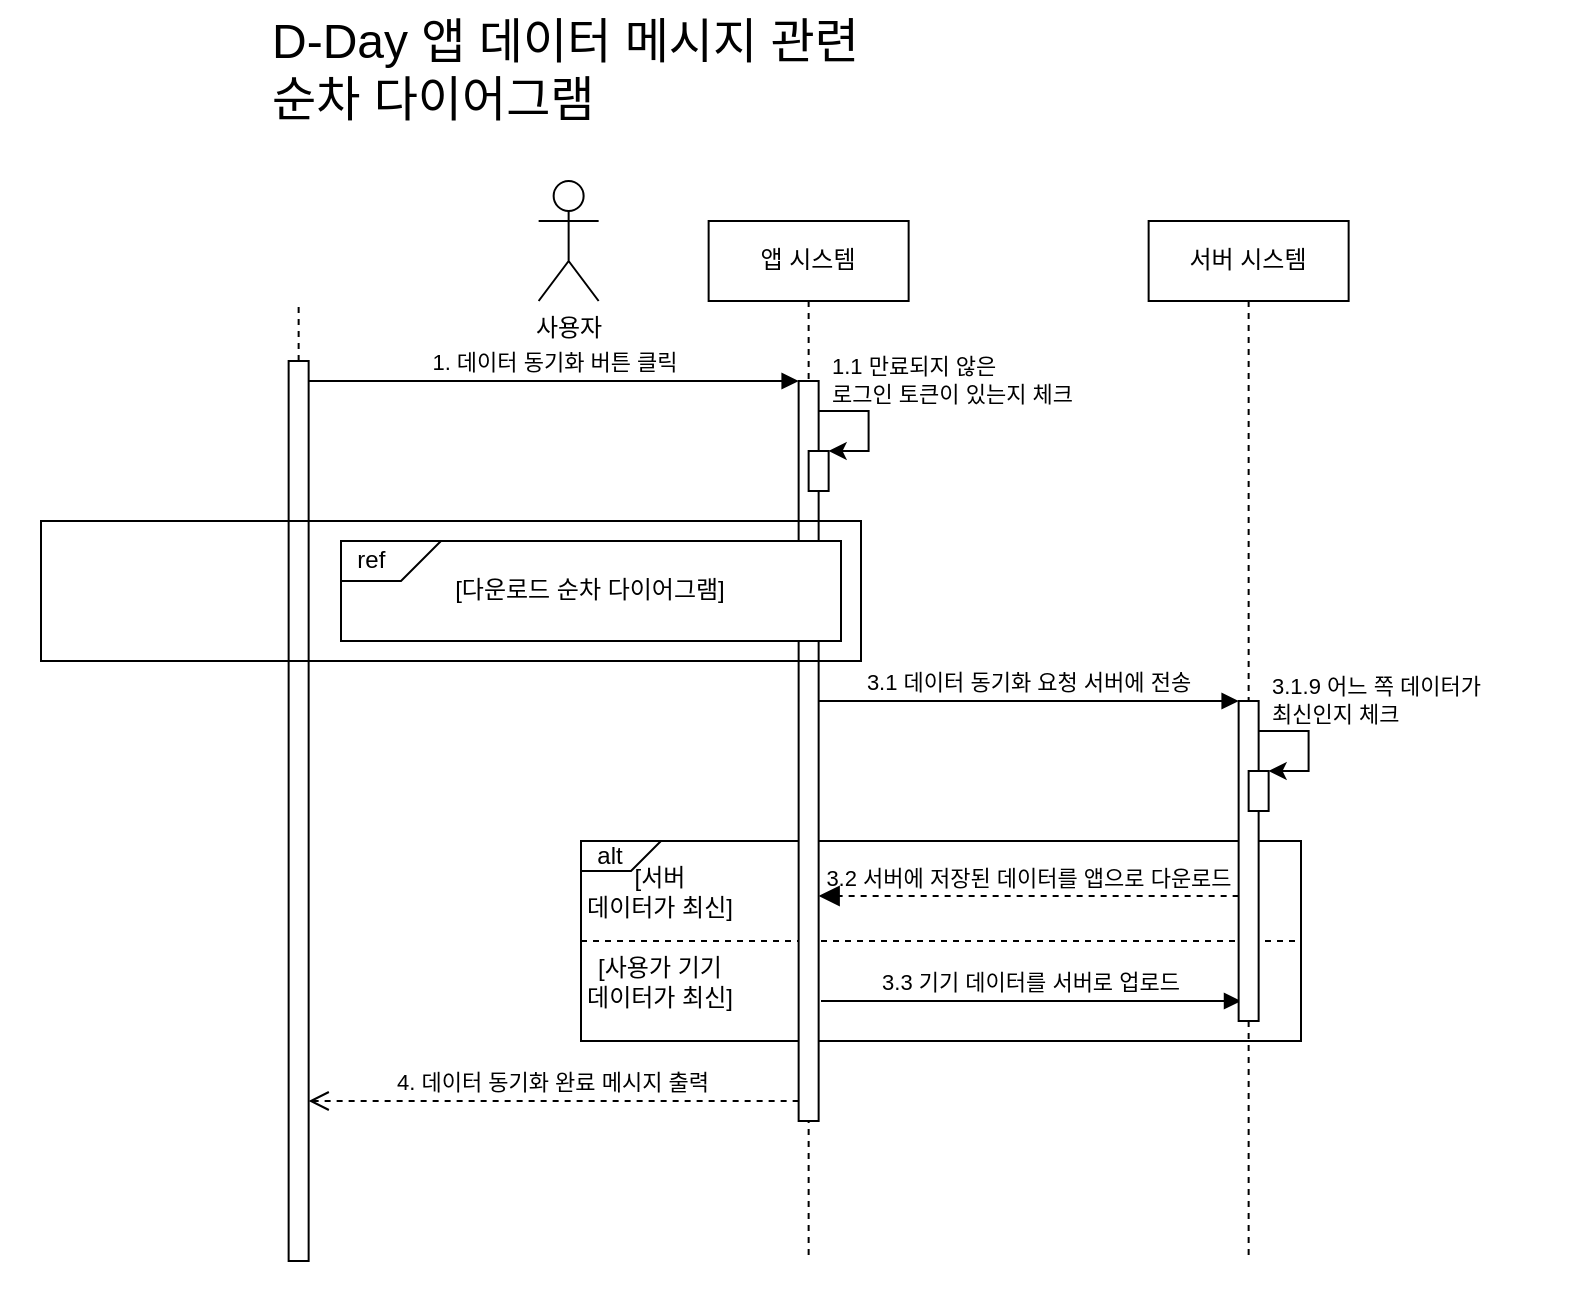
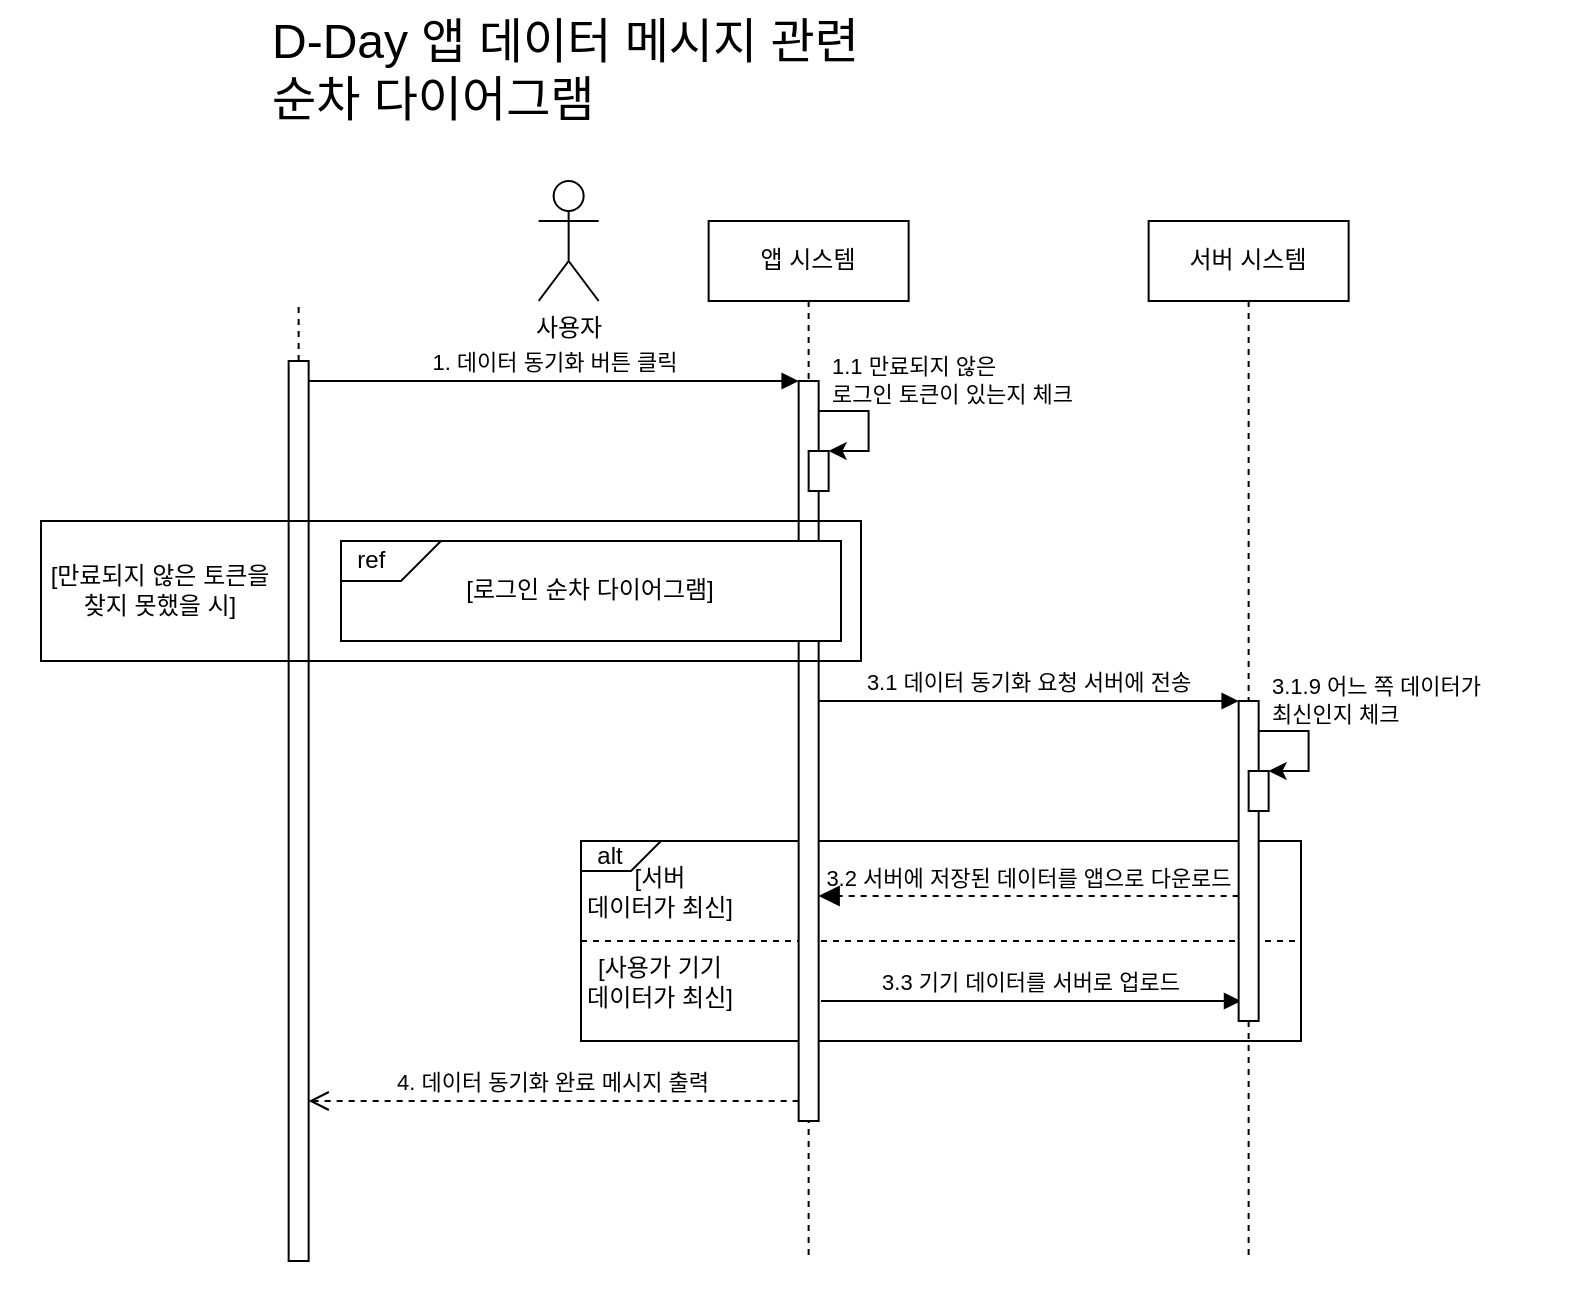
node "[만료되지 않은 토큰을 찾지 못했을 시]": added
node "[다운로드 순차 다이어그램]": label "[다운로드 순차 다이어그램]" -> "[로그인 순차 다이어그램]"
